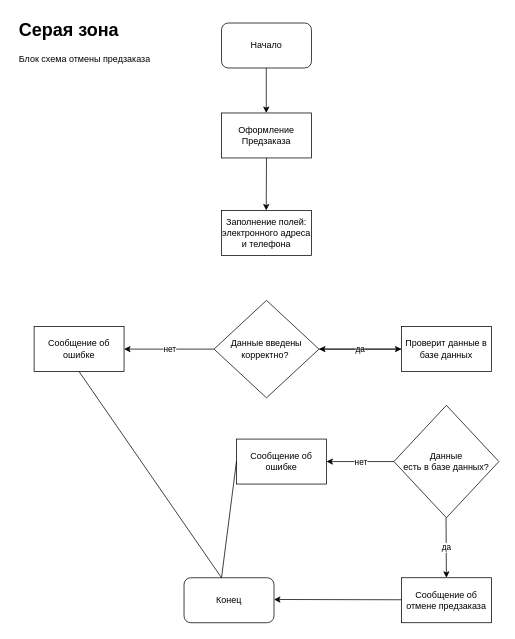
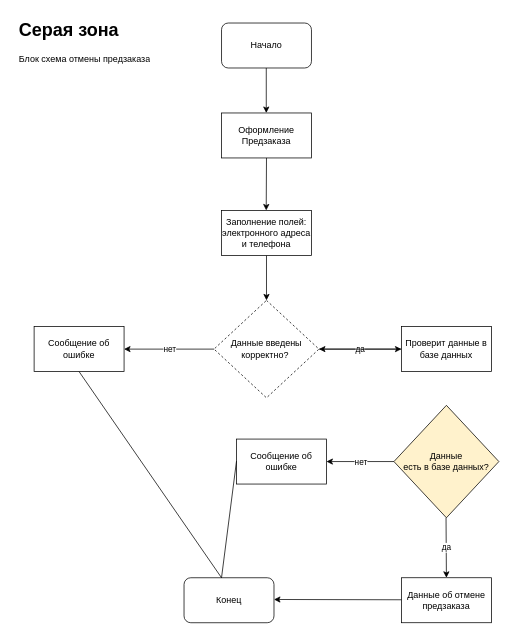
edge "Заполнение полей: электронного адреса и телефона" -> "Данные введены корректно?": added
node "Данные введены корректно?": style solid -> dashed
node "Данные есть в базе данных?": fillcolor #ffffff -> #fff2cc
node "Сообщение об отмене предзаказа": label "Сообщение об отмене предзаказа" -> "Данные об отмене предзаказа"
